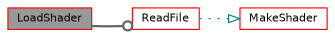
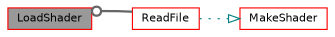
edge "LoadShader" -> "ReadFile": reversed
